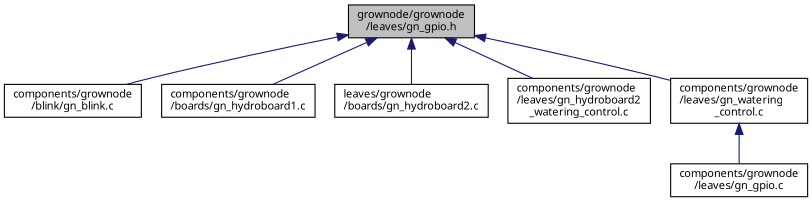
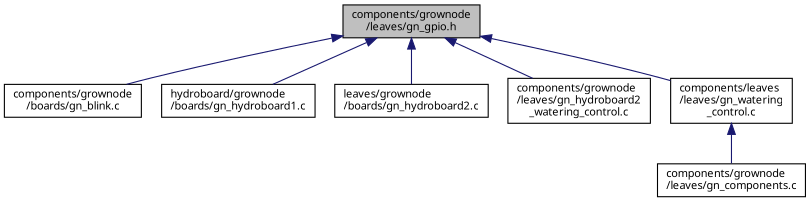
node "grownode/grownode /leaves/gn_gpio.h": label "grownode/grownode /leaves/gn_gpio.h" -> "components/grownode /leaves/gn_gpio.h"
node "components/grownode /blink/gn_blink.c": label "components/grownode /blink/gn_blink.c" -> "components/grownode /boards/gn_blink.c"
node "components/grownode /boards/gn_hydroboard1.c": label "components/grownode /boards/gn_hydroboard1.c" -> "hydroboard/grownode /boards/gn_hydroboard1.c"
node "components/grownode /leaves/gn_watering _control.c": label "components/grownode /leaves/gn_watering _control.c" -> "components/leaves /leaves/gn_watering _control.c"
node "components/grownode /leaves/gn_gpio.c": label "components/grownode /leaves/gn_gpio.c" -> "components/grownode /leaves/gn_components.c"
